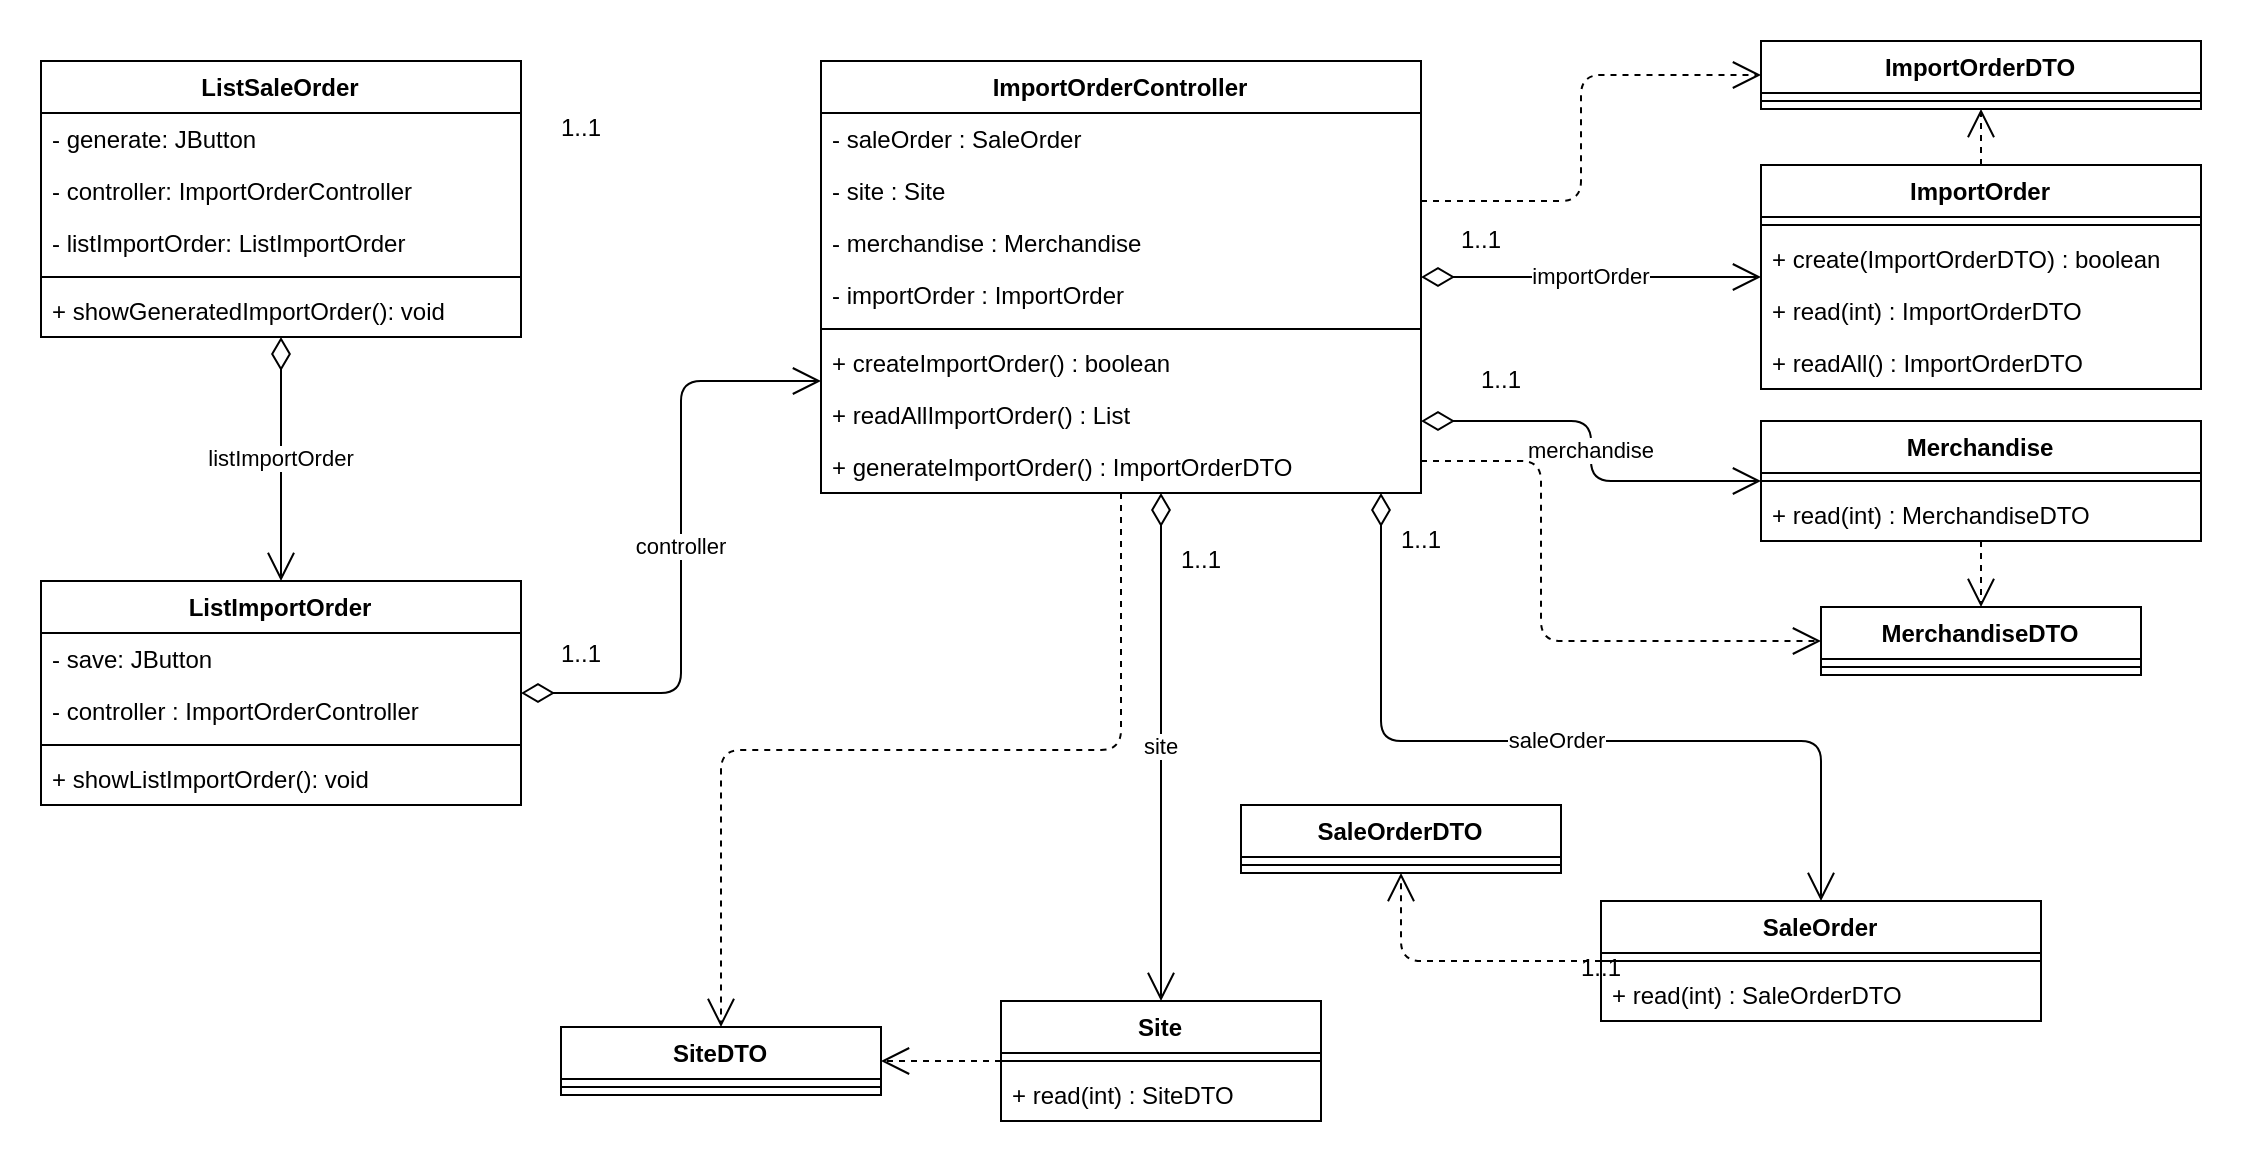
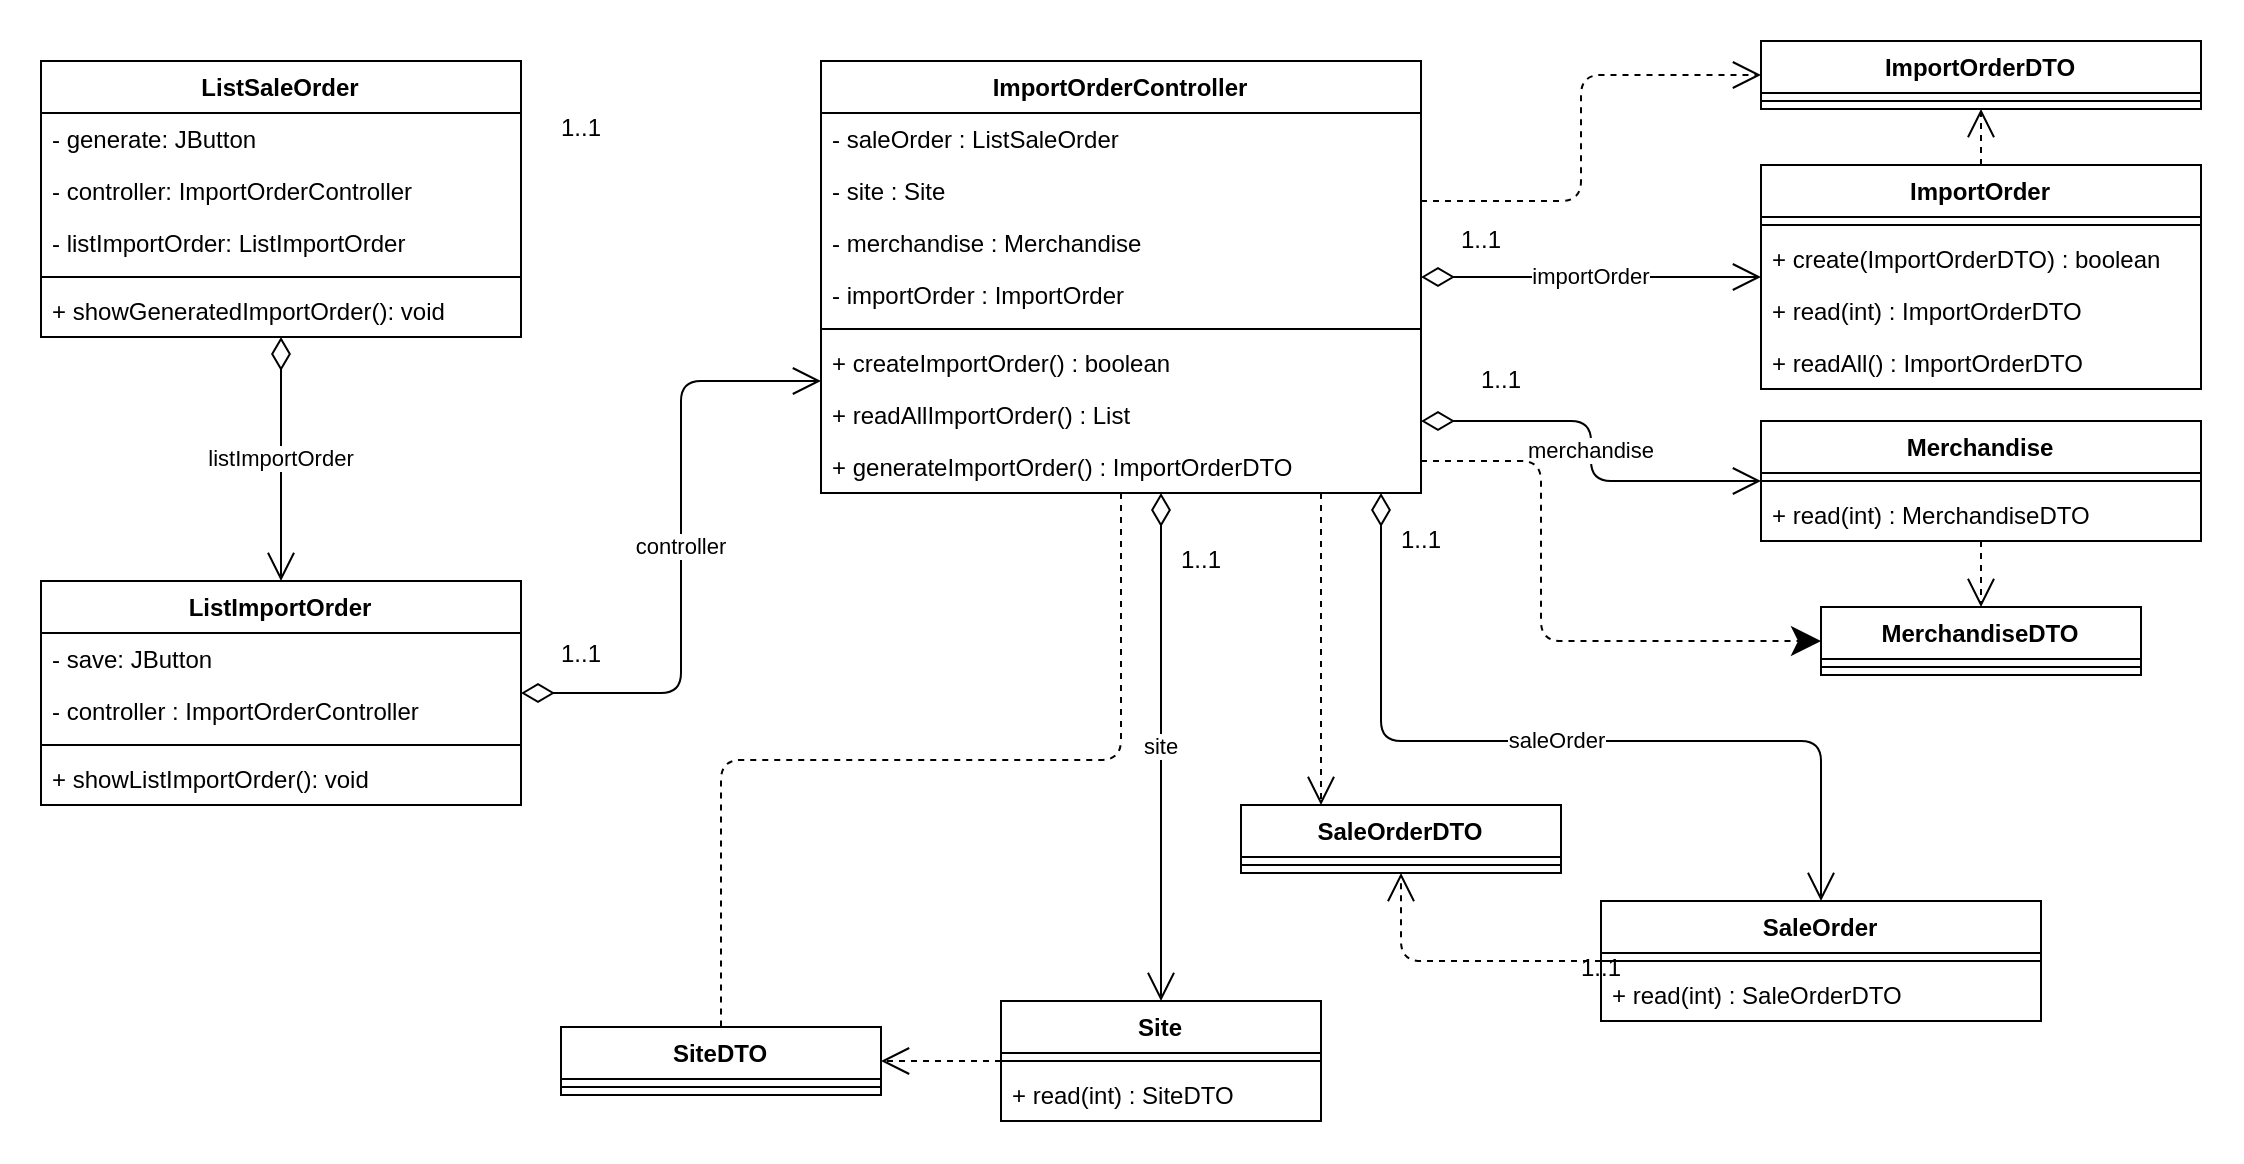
node "- saleOrder : SaleOrder": label "- saleOrder : SaleOrder" -> "- saleOrder : ListSaleOrder"
edge "ImportOrderController" -> "MerchandiseDTO": arrowhead open -> classic
edge "ImportOrderController" -> "SaleOrderDTO": added
edge "ImportOrderController" -> "SiteDTO": arrowhead open -> none
